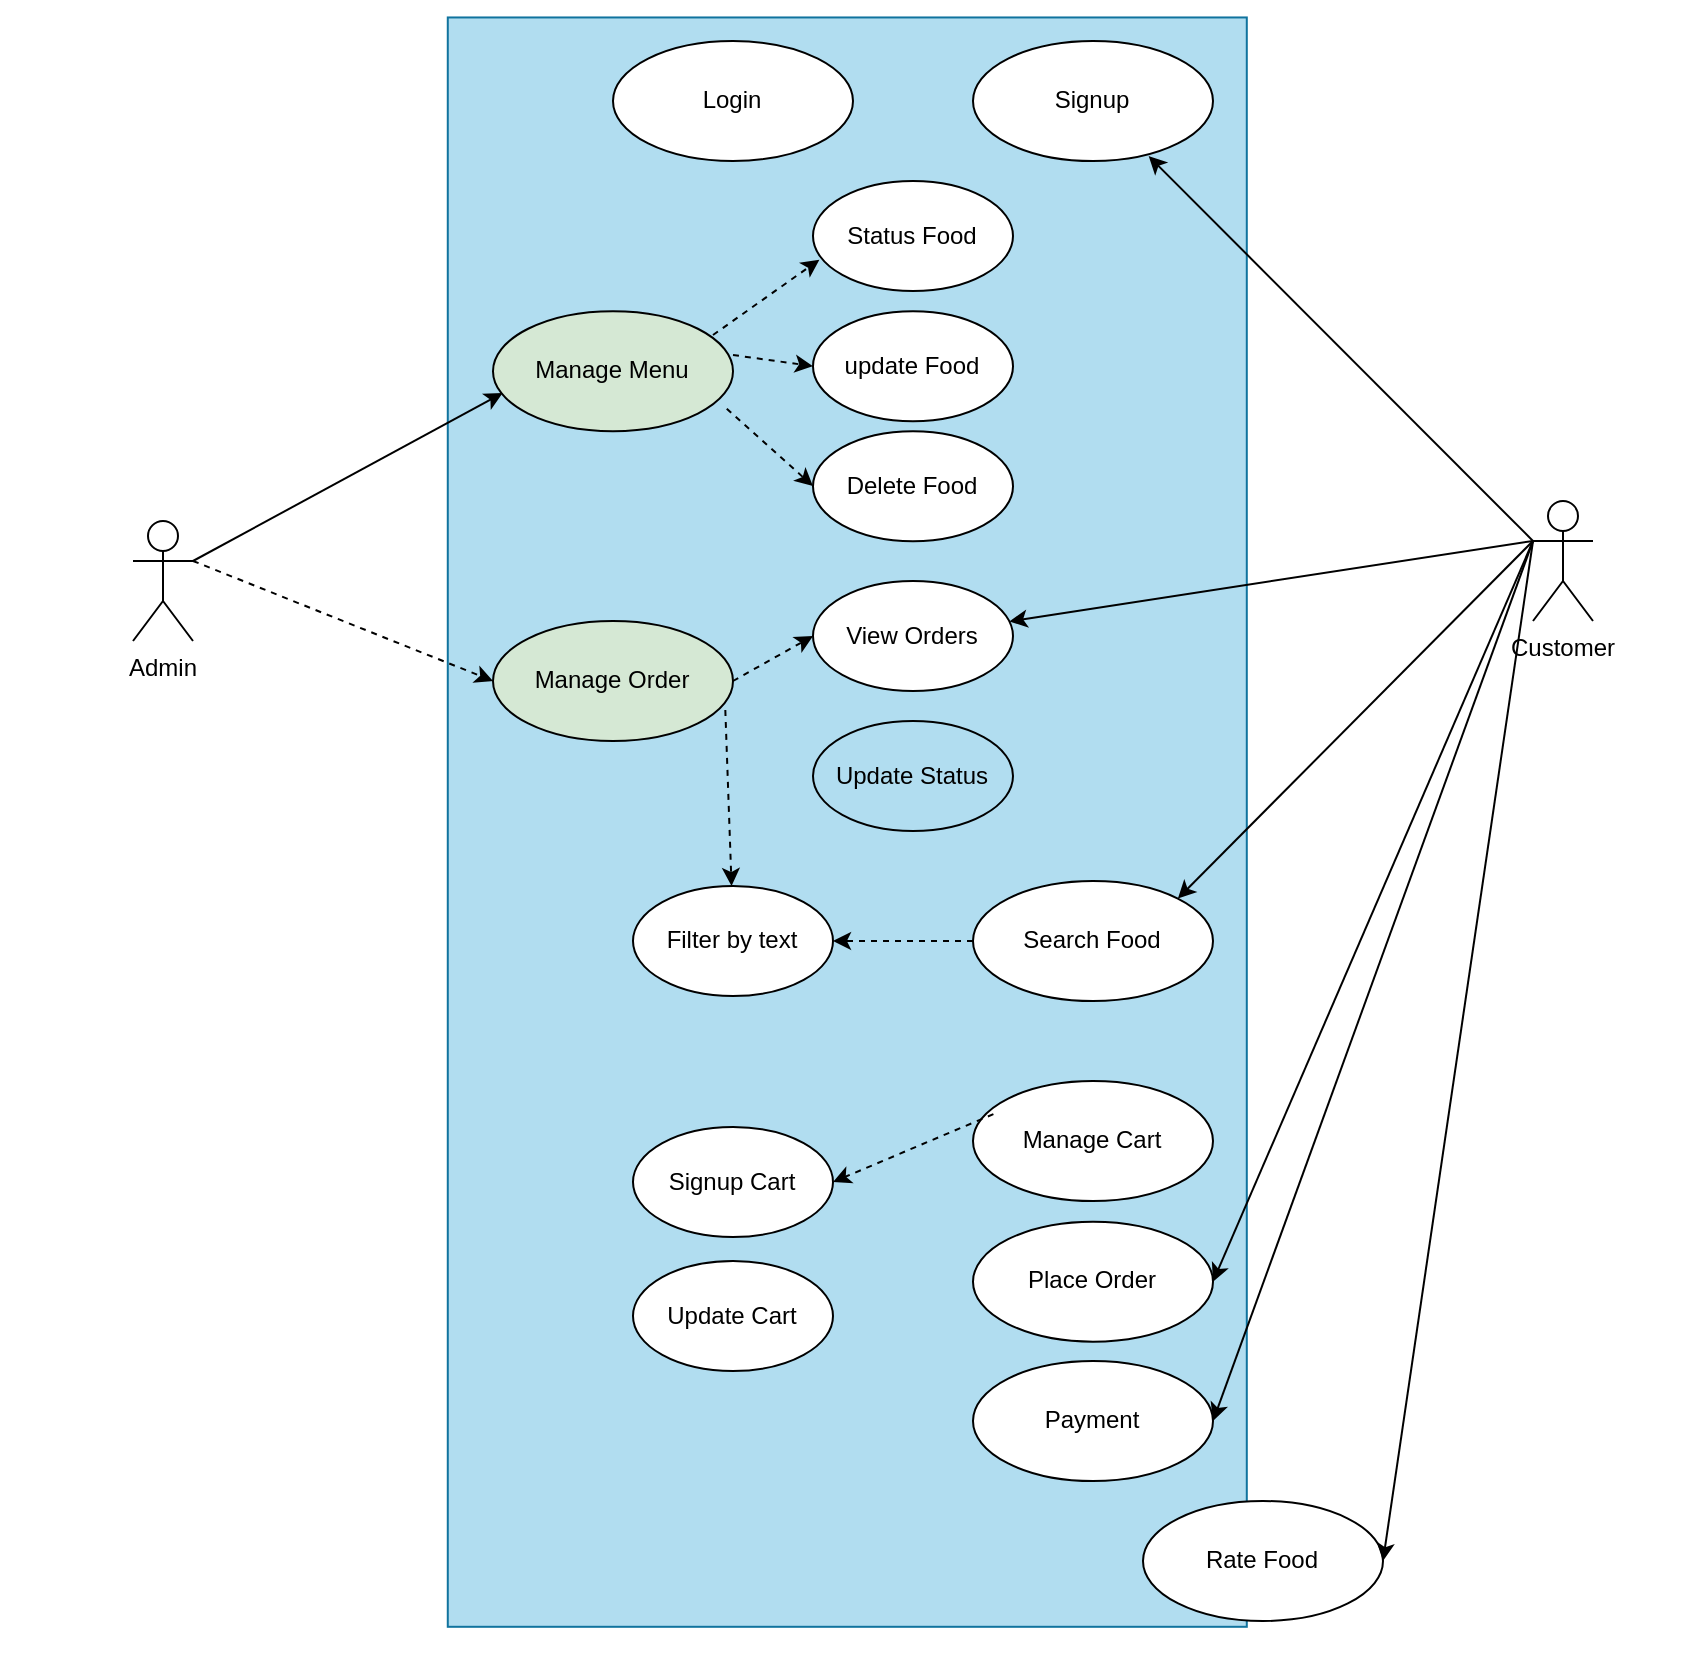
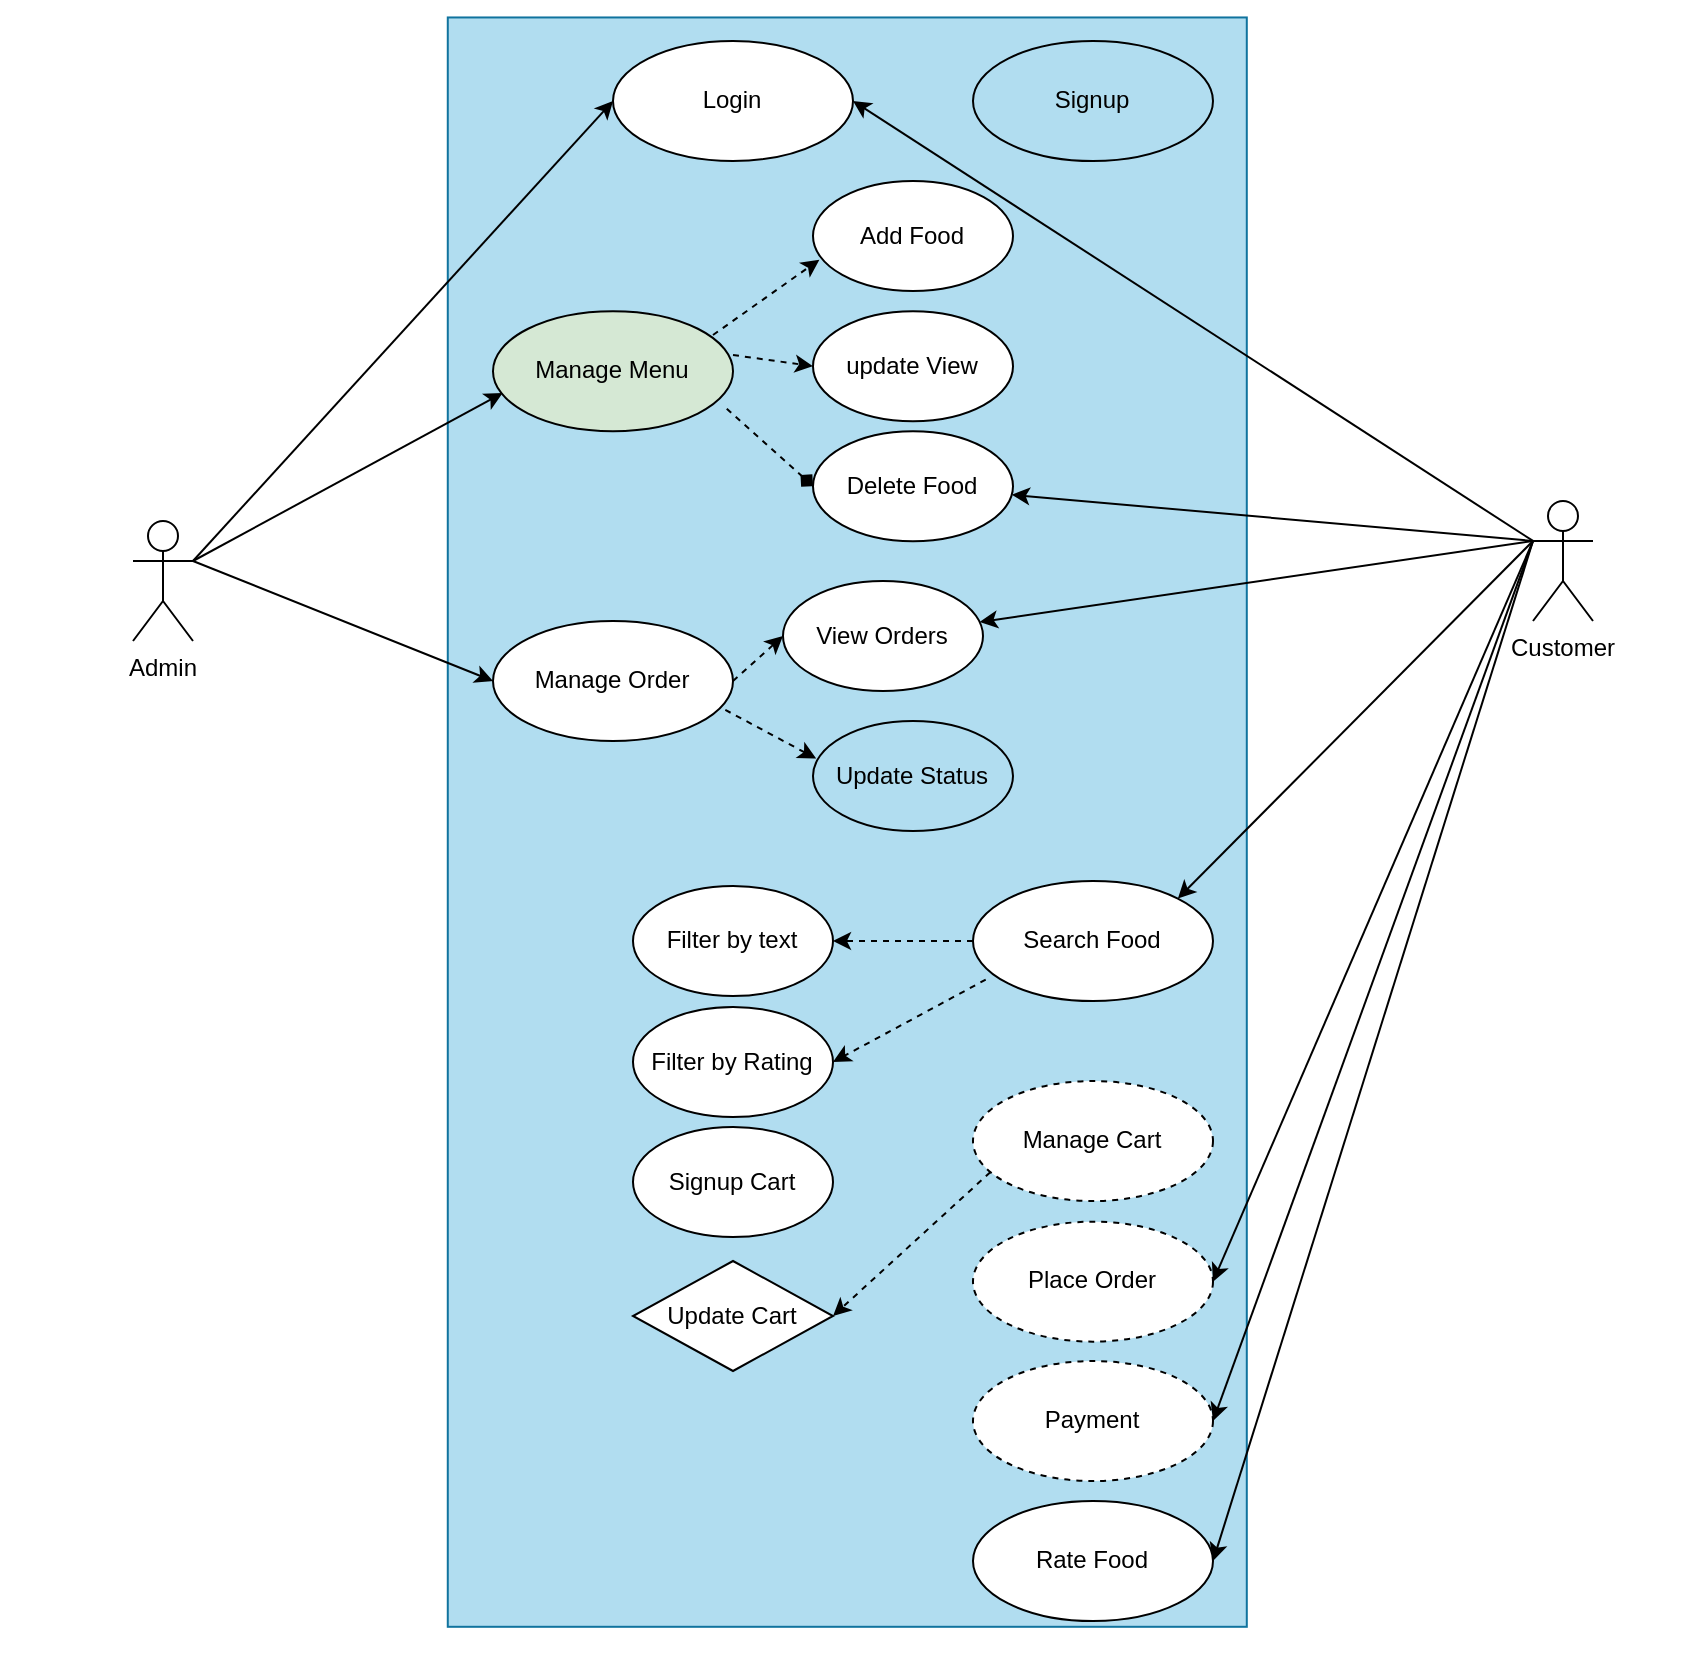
node "Signup": fillcolor #ffffff -> #b1ddf0
node "Status Food": label "Status Food" -> "Add Food"
edge "Customer" -> "Login": added
edge "Admin" -> "Login": added
edge "Customer" -> "Signup": now "Customer" -> "Delete Food"
node "update Food": label "update Food" -> "update View"
edge "Manage Menu" -> "Delete Food": arrowhead classic -> diamond
edge "Admin" -> "Manage Order": style dashed -> solid
node "View Orders": moved (913, 636) -> (883, 636)
node "Manage Order": fillcolor #d5e8d4 -> #ffffff
edge "Manage Order" -> "Filter by text": now "Manage Order" -> "Update Status"
edge "Search Food" -> "Filter by Rating": added
node "Filter by Rating": added
node "Manage Cart": style solid -> dashed
edge "Manage Cart" -> "Signup Cart": removed
edge "Manage Cart" -> "Update Cart": added
node "Place Order": style solid -> dashed
node "Update Cart": shape ellipse -> diamond
node "Payment": style solid -> dashed
node "Rate Food": moved (1263, 1561) -> (1093, 1561)
